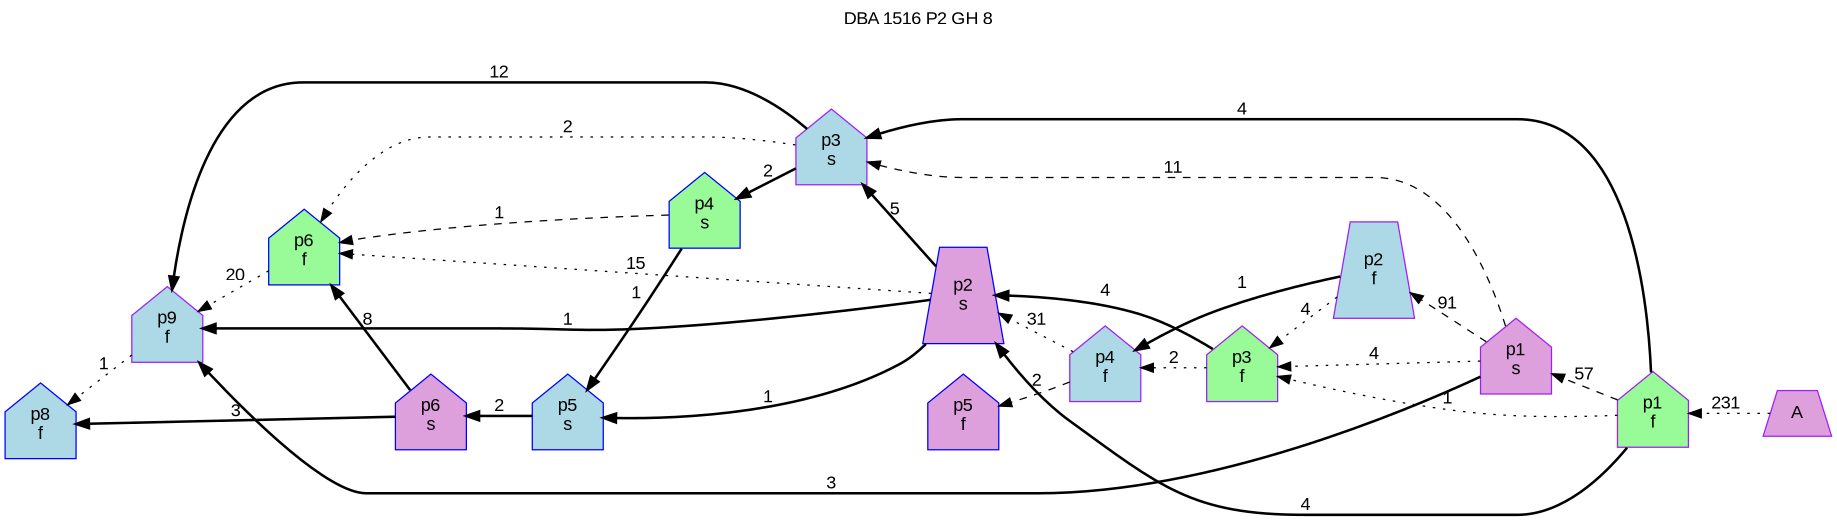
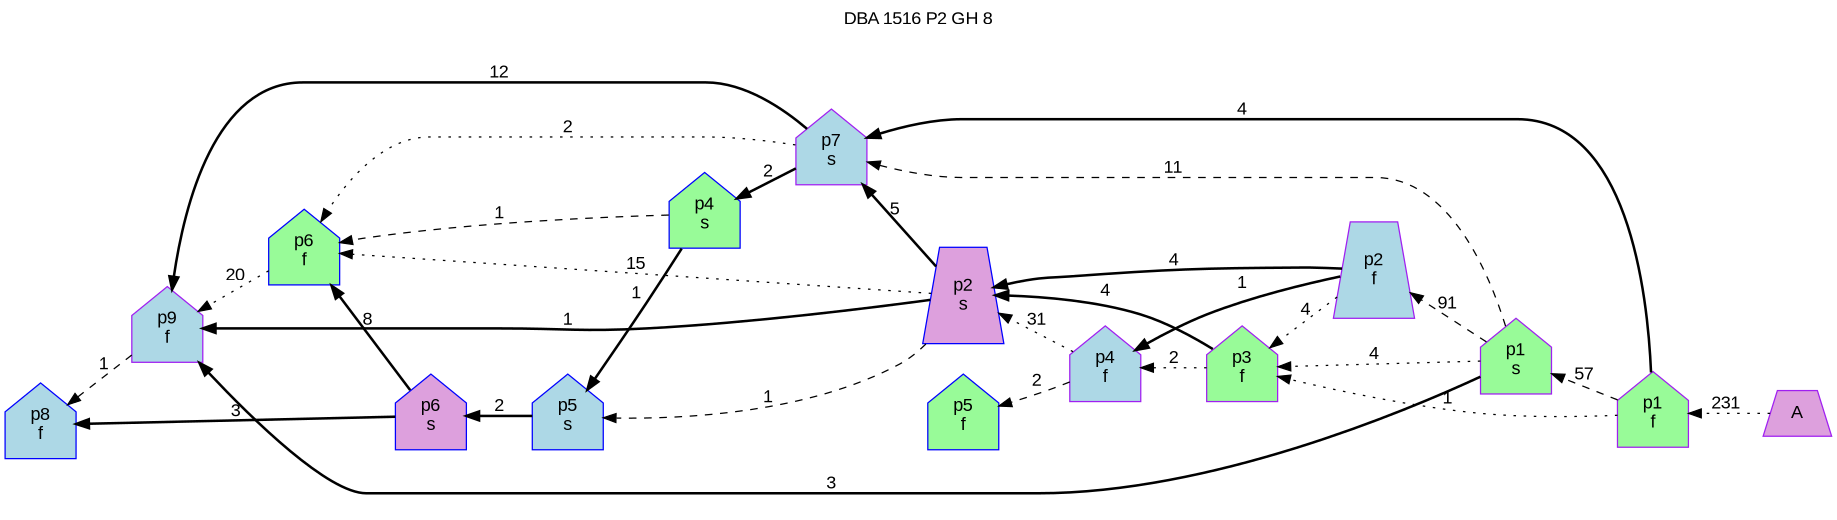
node "p3 s": label "p3 s" -> "p7 s"
node "p1 s": fillcolor plum -> palegreen
edge "p9 f" -> "p8 f": style dotted -> dashed
edge "p2 s" -> "p5 s": style bold -> dashed
node "p5 f": fillcolor plum -> palegreen
edge "p1 f" -> "p2 s": now "p2 f" -> "p2 s"
